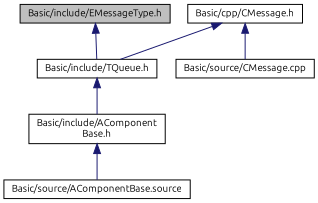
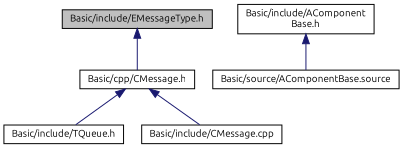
edge "Basic/include/TQueue.h" -> "Basic/include/EMessageType.h": now "Basic/cpp/CMessage.h" -> "Basic/include/EMessageType.h"
node "Basic/source/CMessage.cpp": label "Basic/source/CMessage.cpp" -> "Basic/include/CMessage.cpp"
edge "Basic/include/AComponent Base.h" -> "Basic/include/TQueue.h": removed
